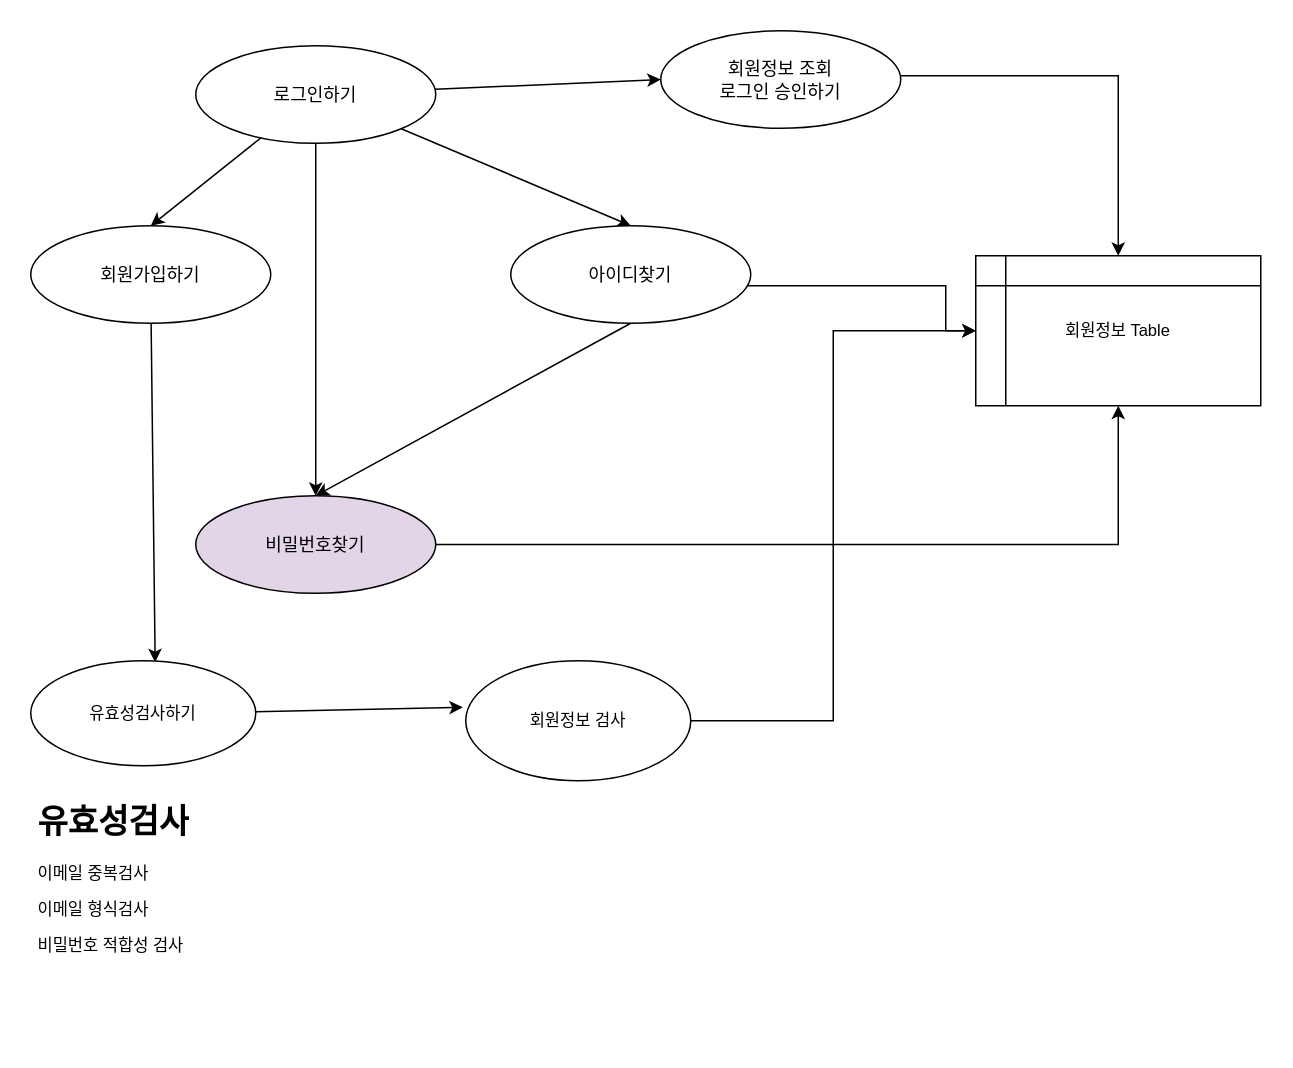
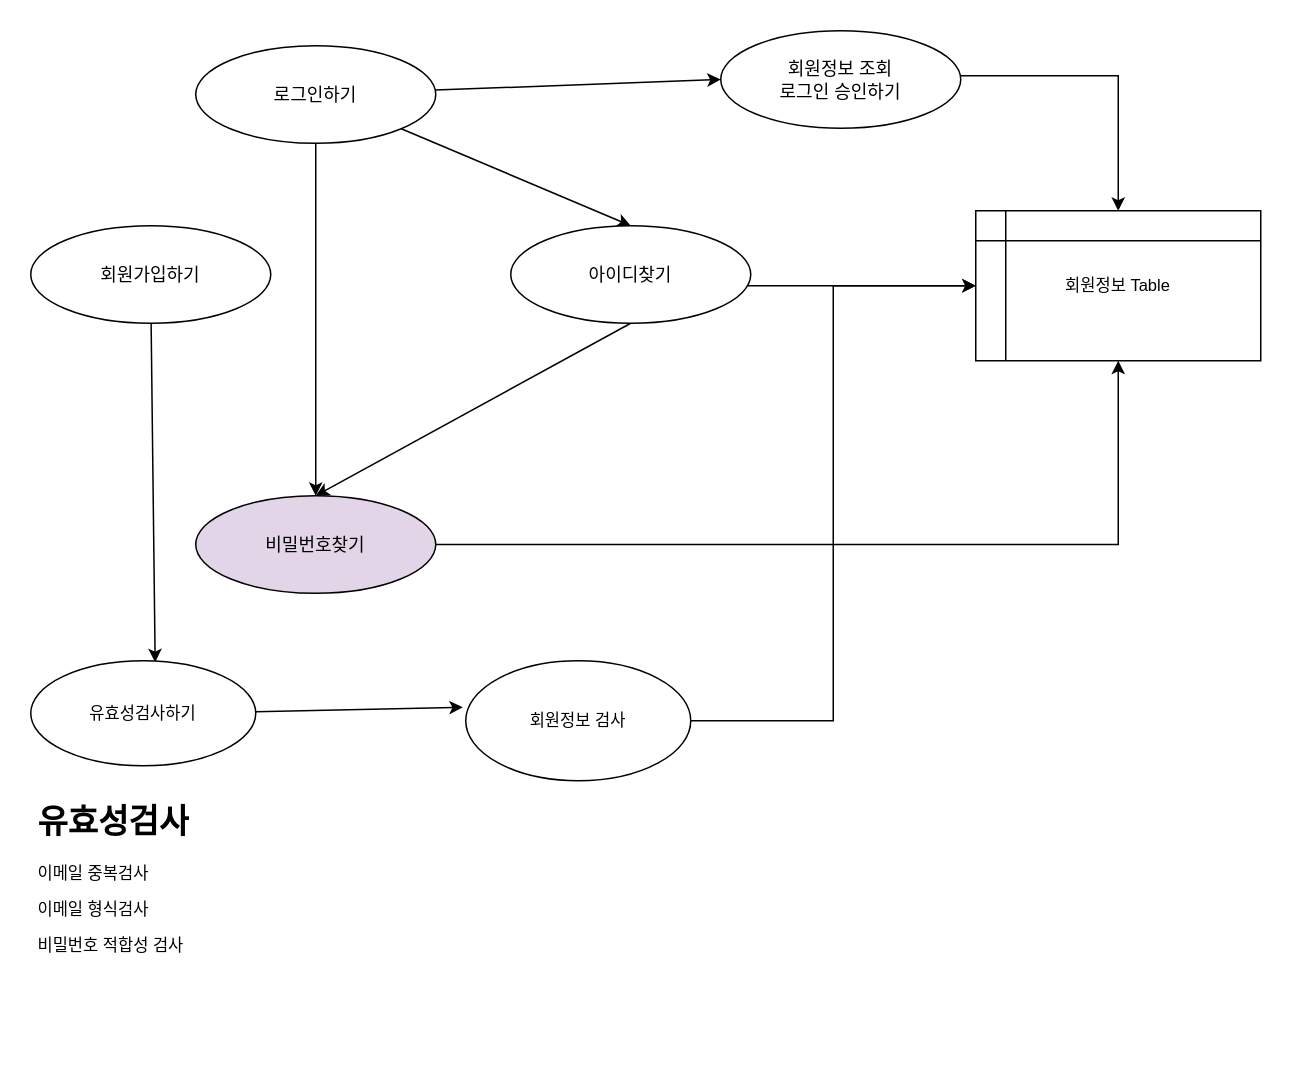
node "회원정보 조회 로그인 승인하기": moved (781, 80) -> (841, 80)
edge "로그인하기" -> "회원가입하기": removed
node "회원정보 Table": moved (1118, 331) -> (1118, 286)
